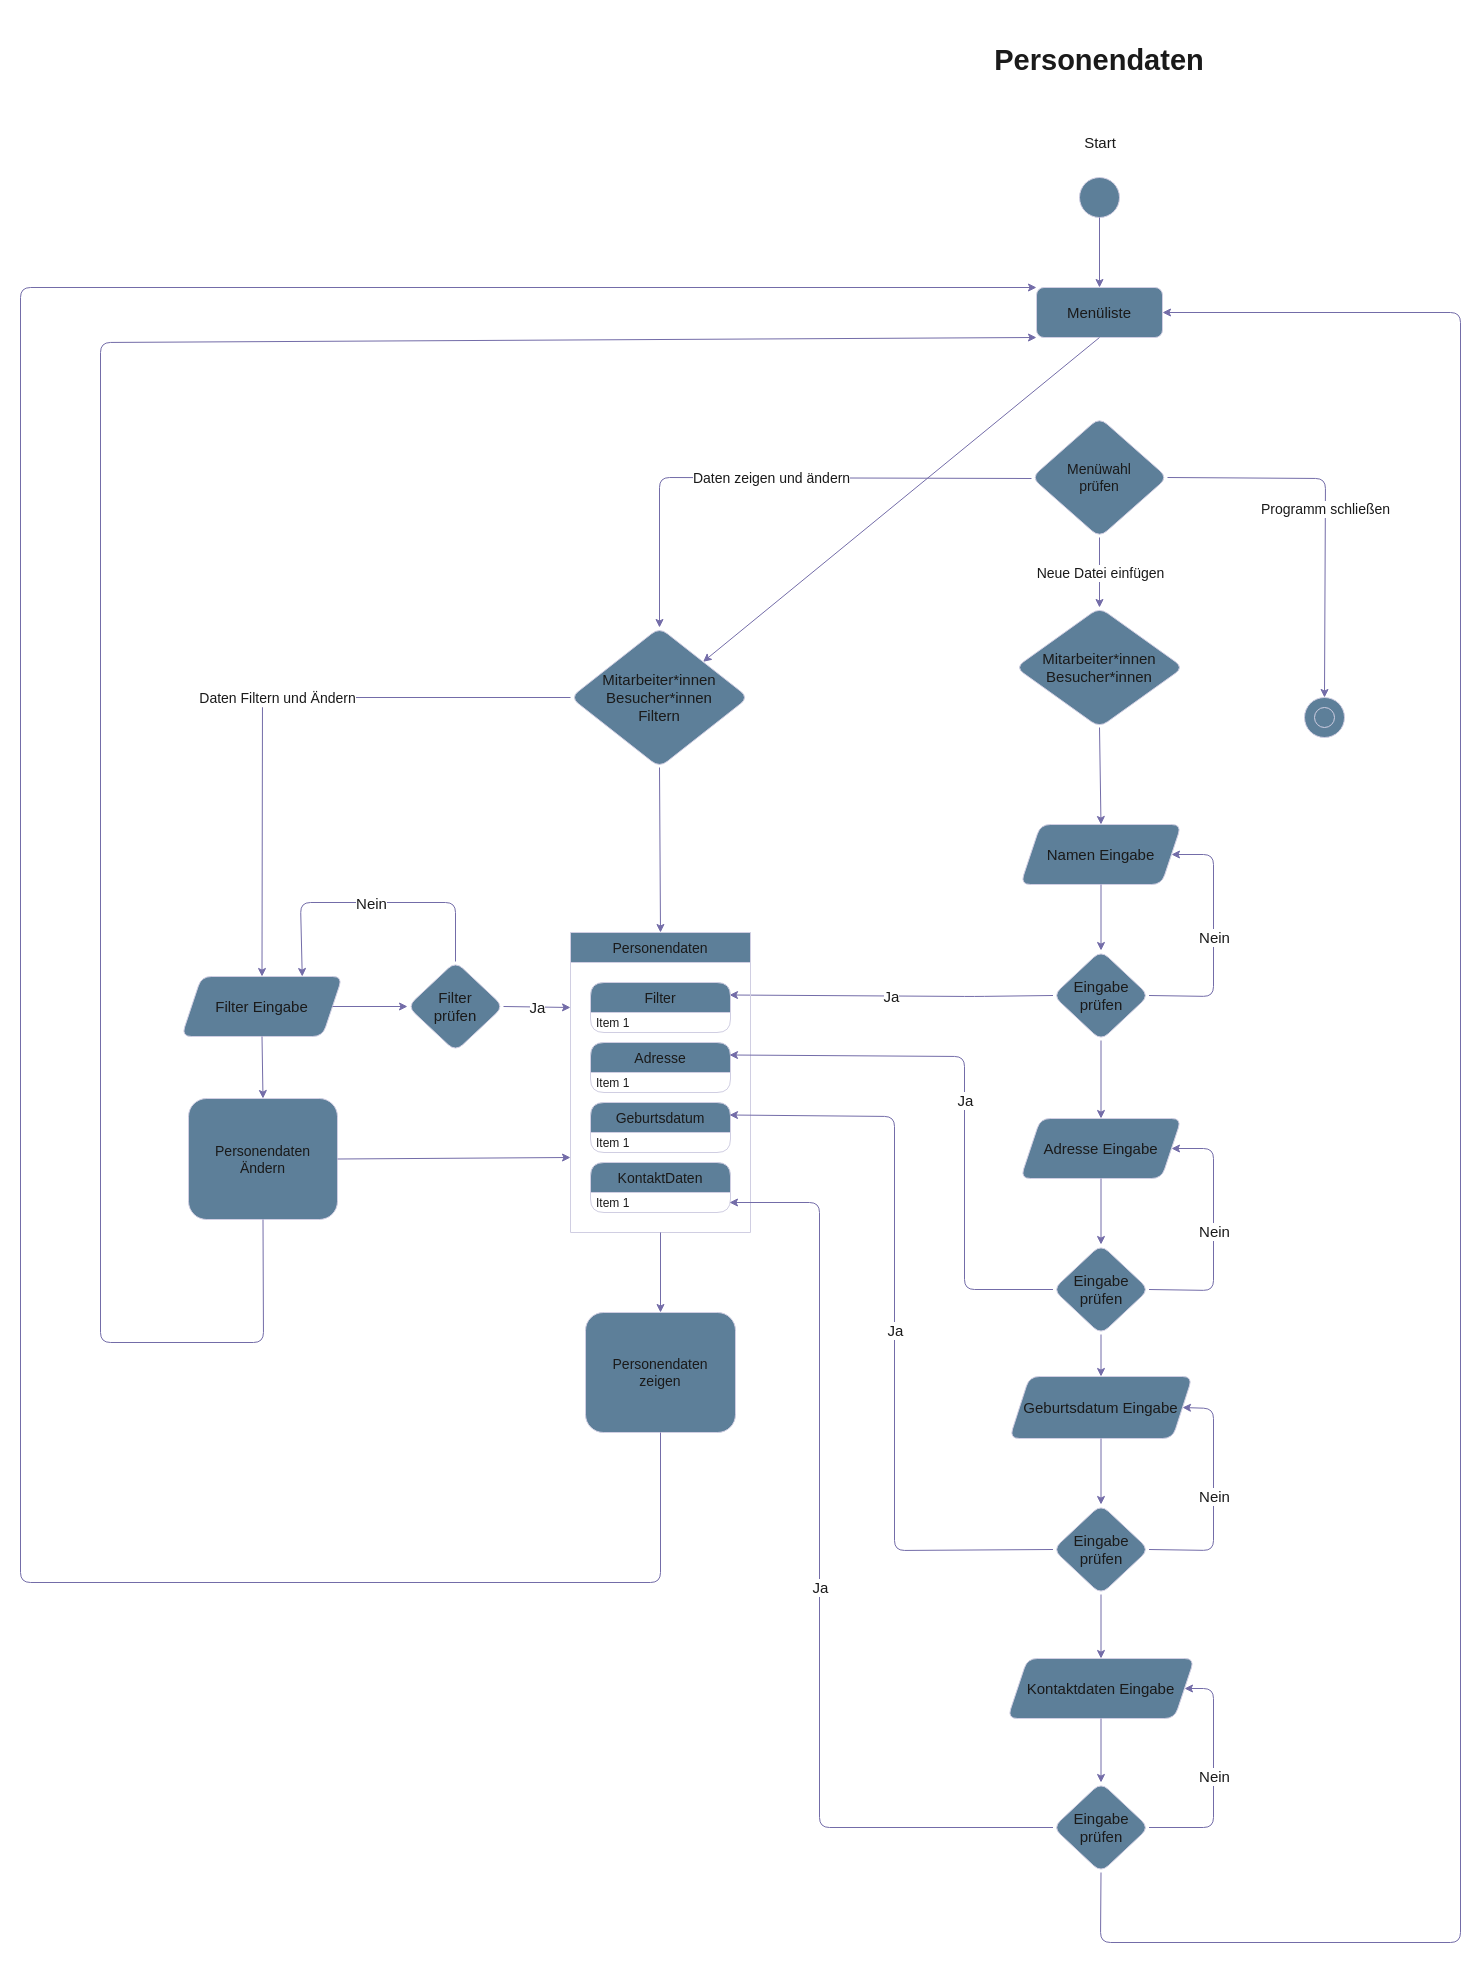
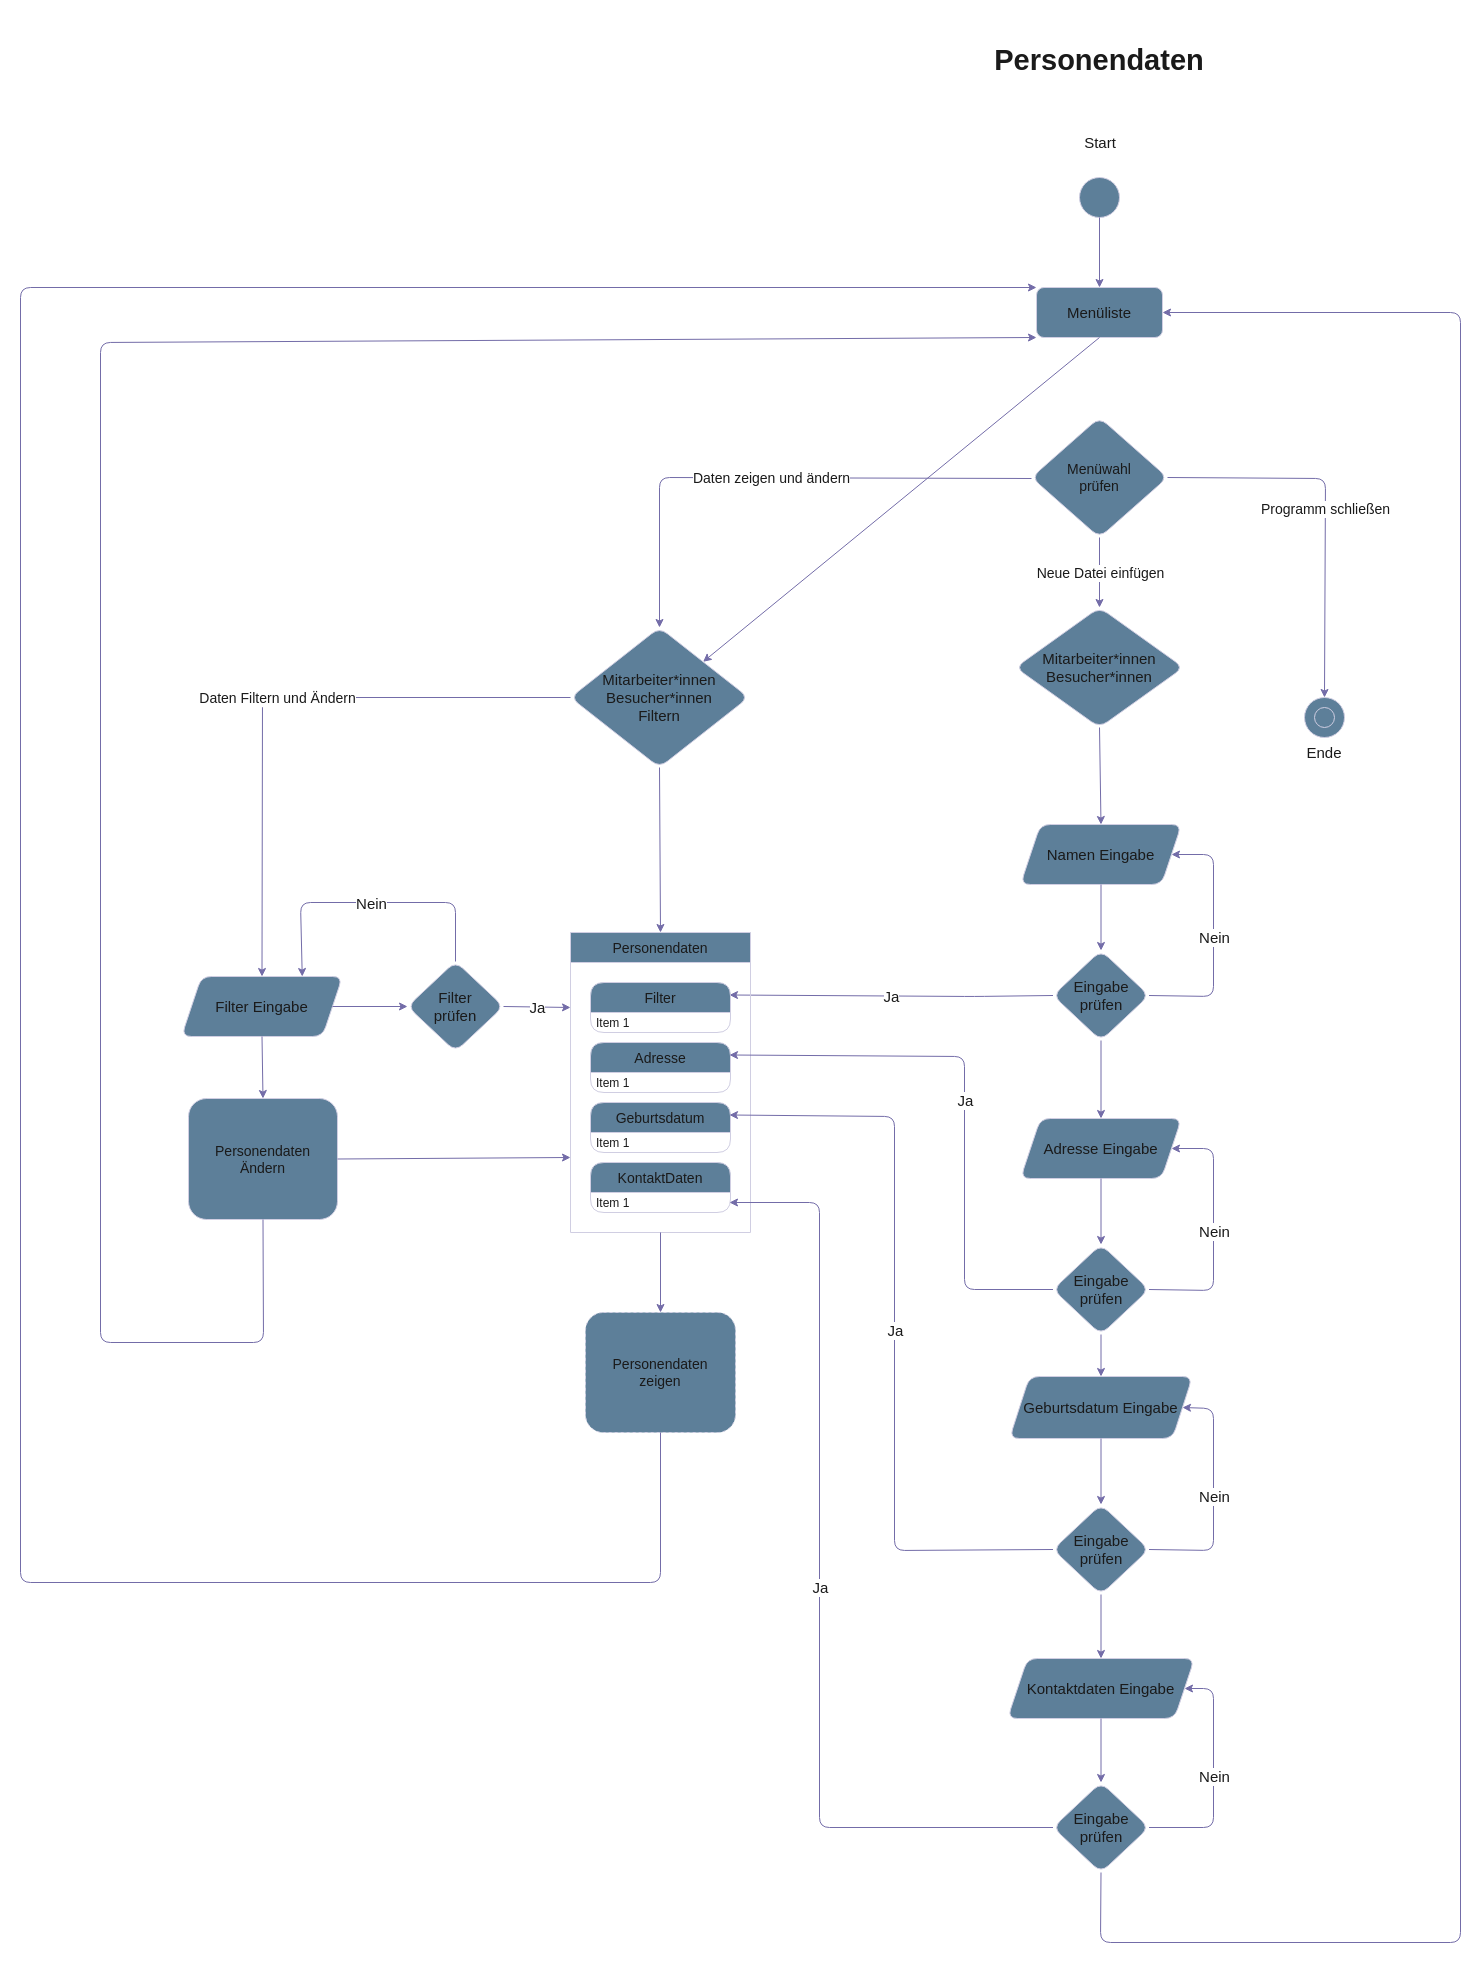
node "Ende": added
node "Personendatenzeigen": style solid -> dashed
